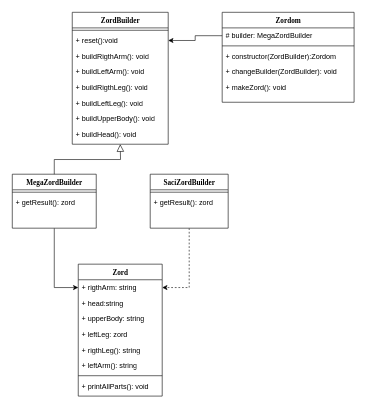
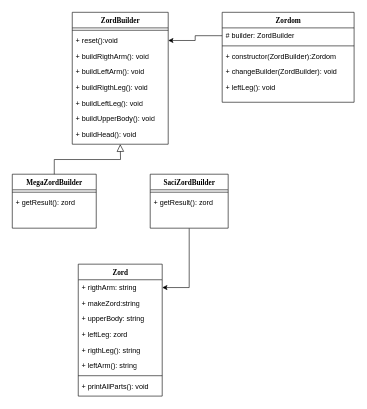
node "# builder: MegaZordBuilder": label "# builder: MegaZordBuilder" -> "# builder: ZordBuilder"
node "+ makeZord(): void": label "+ makeZord(): void" -> "+ leftLeg(): void"
edge "SaciZordBuilder" -> "+ rigthArm: string": style dashed -> solid
edge "MegaZordBuilder" -> "+ rigthArm: string": removed
node "+ head:string": label "+ head:string" -> "+ makeZord:string"
